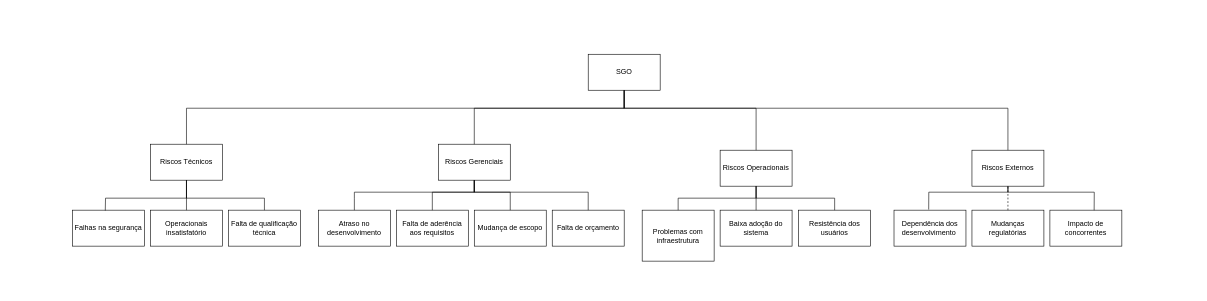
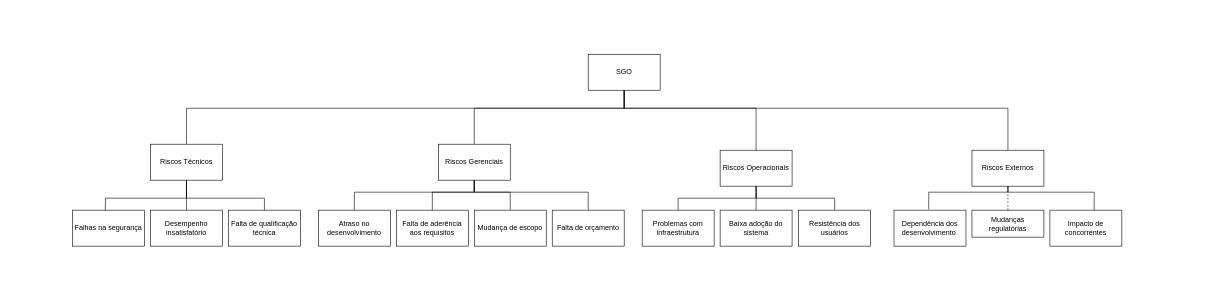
node "Operacionais insatisfatório": label "Operacionais insatisfatório" -> "Desempenho insatisfatório"
node "Mudanças regulatórias": size 72x36 -> 72x27
node "Problemas com infraestrutura": size 72x51 -> 72x36
